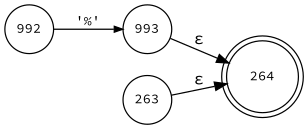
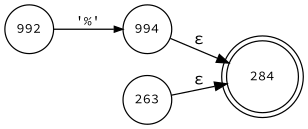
node "993": label "993" -> "994"
node "264": label "264" -> "284"
